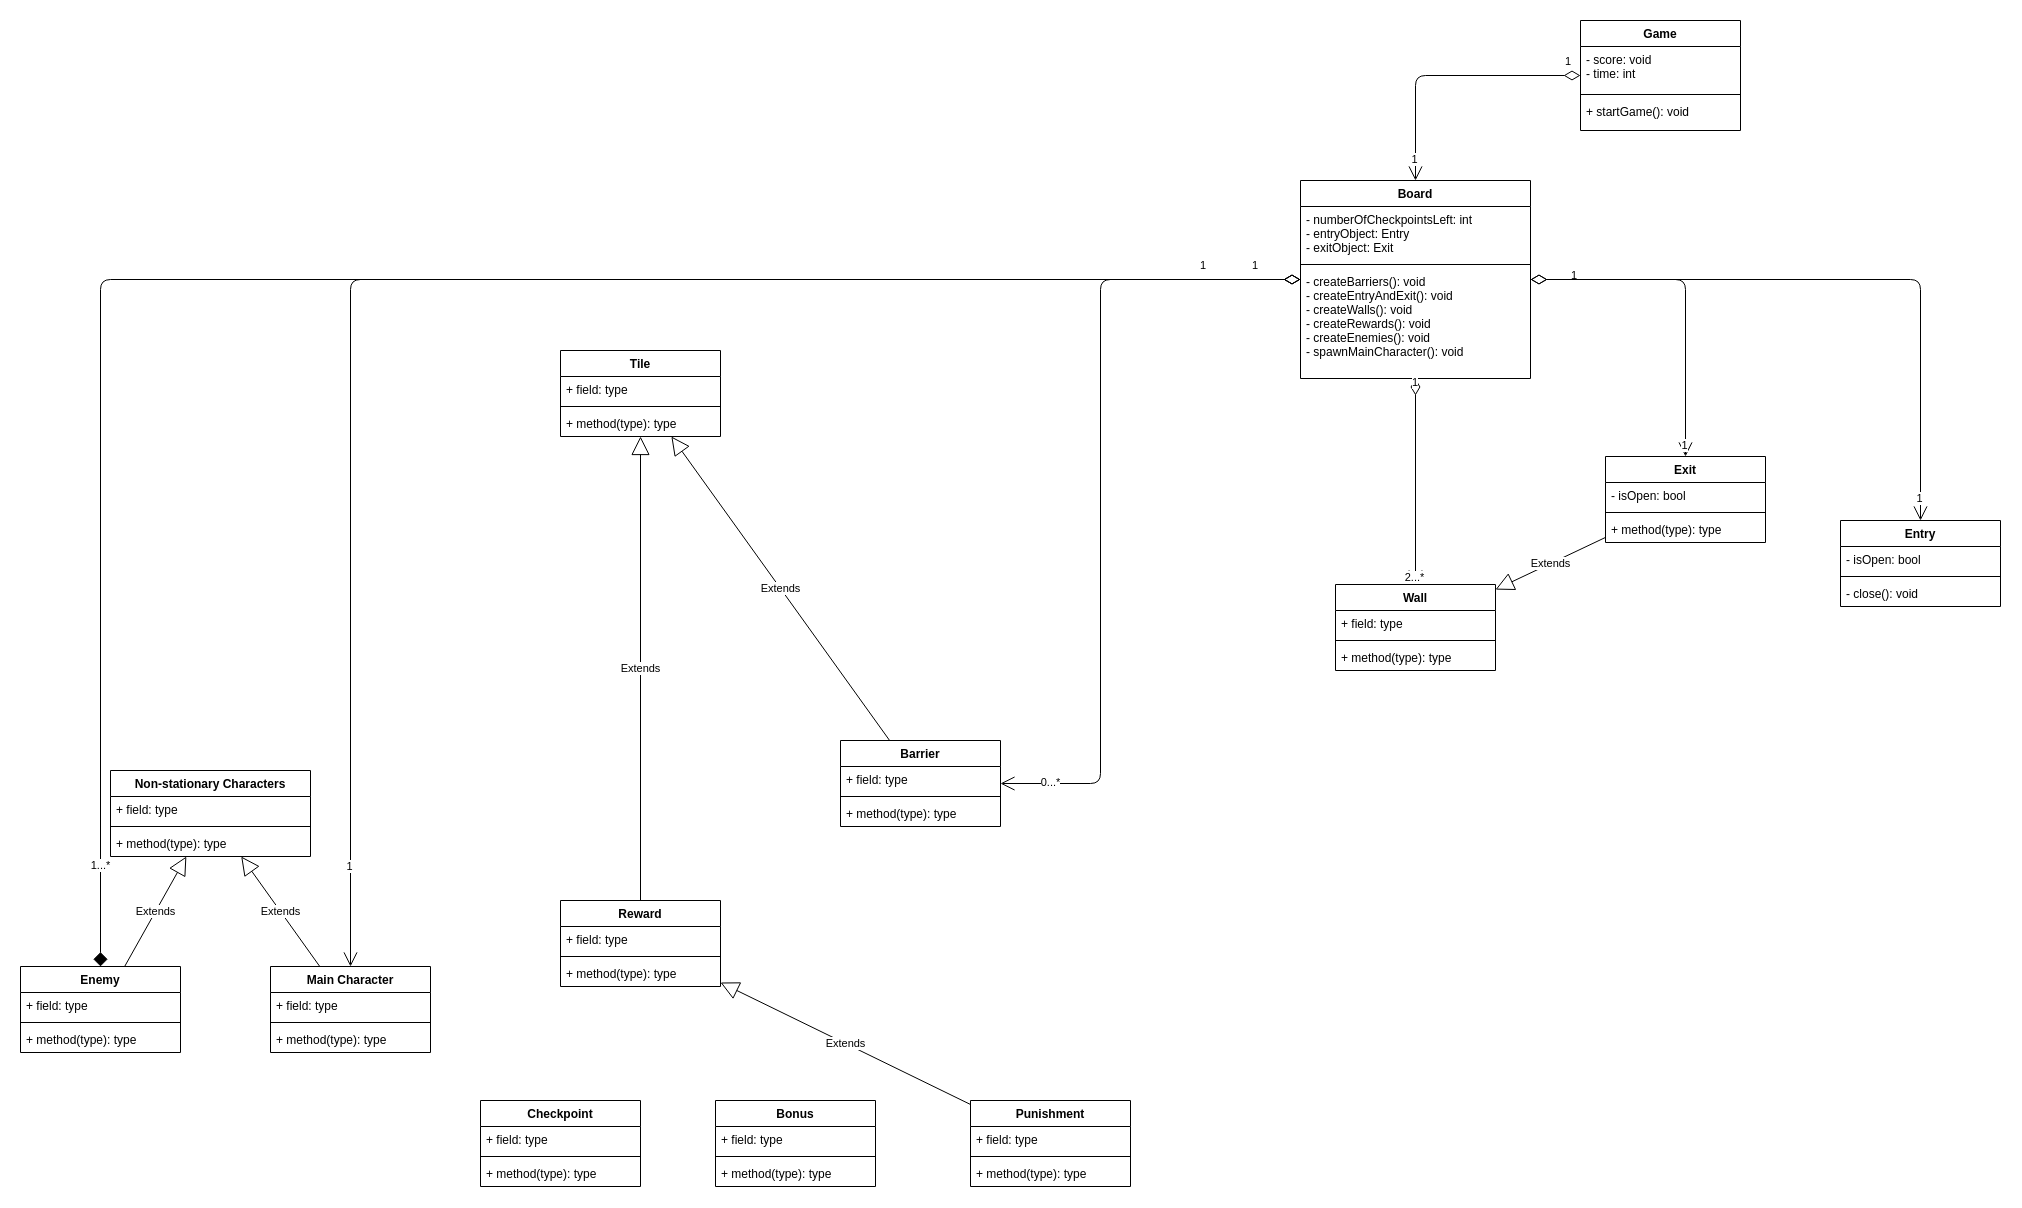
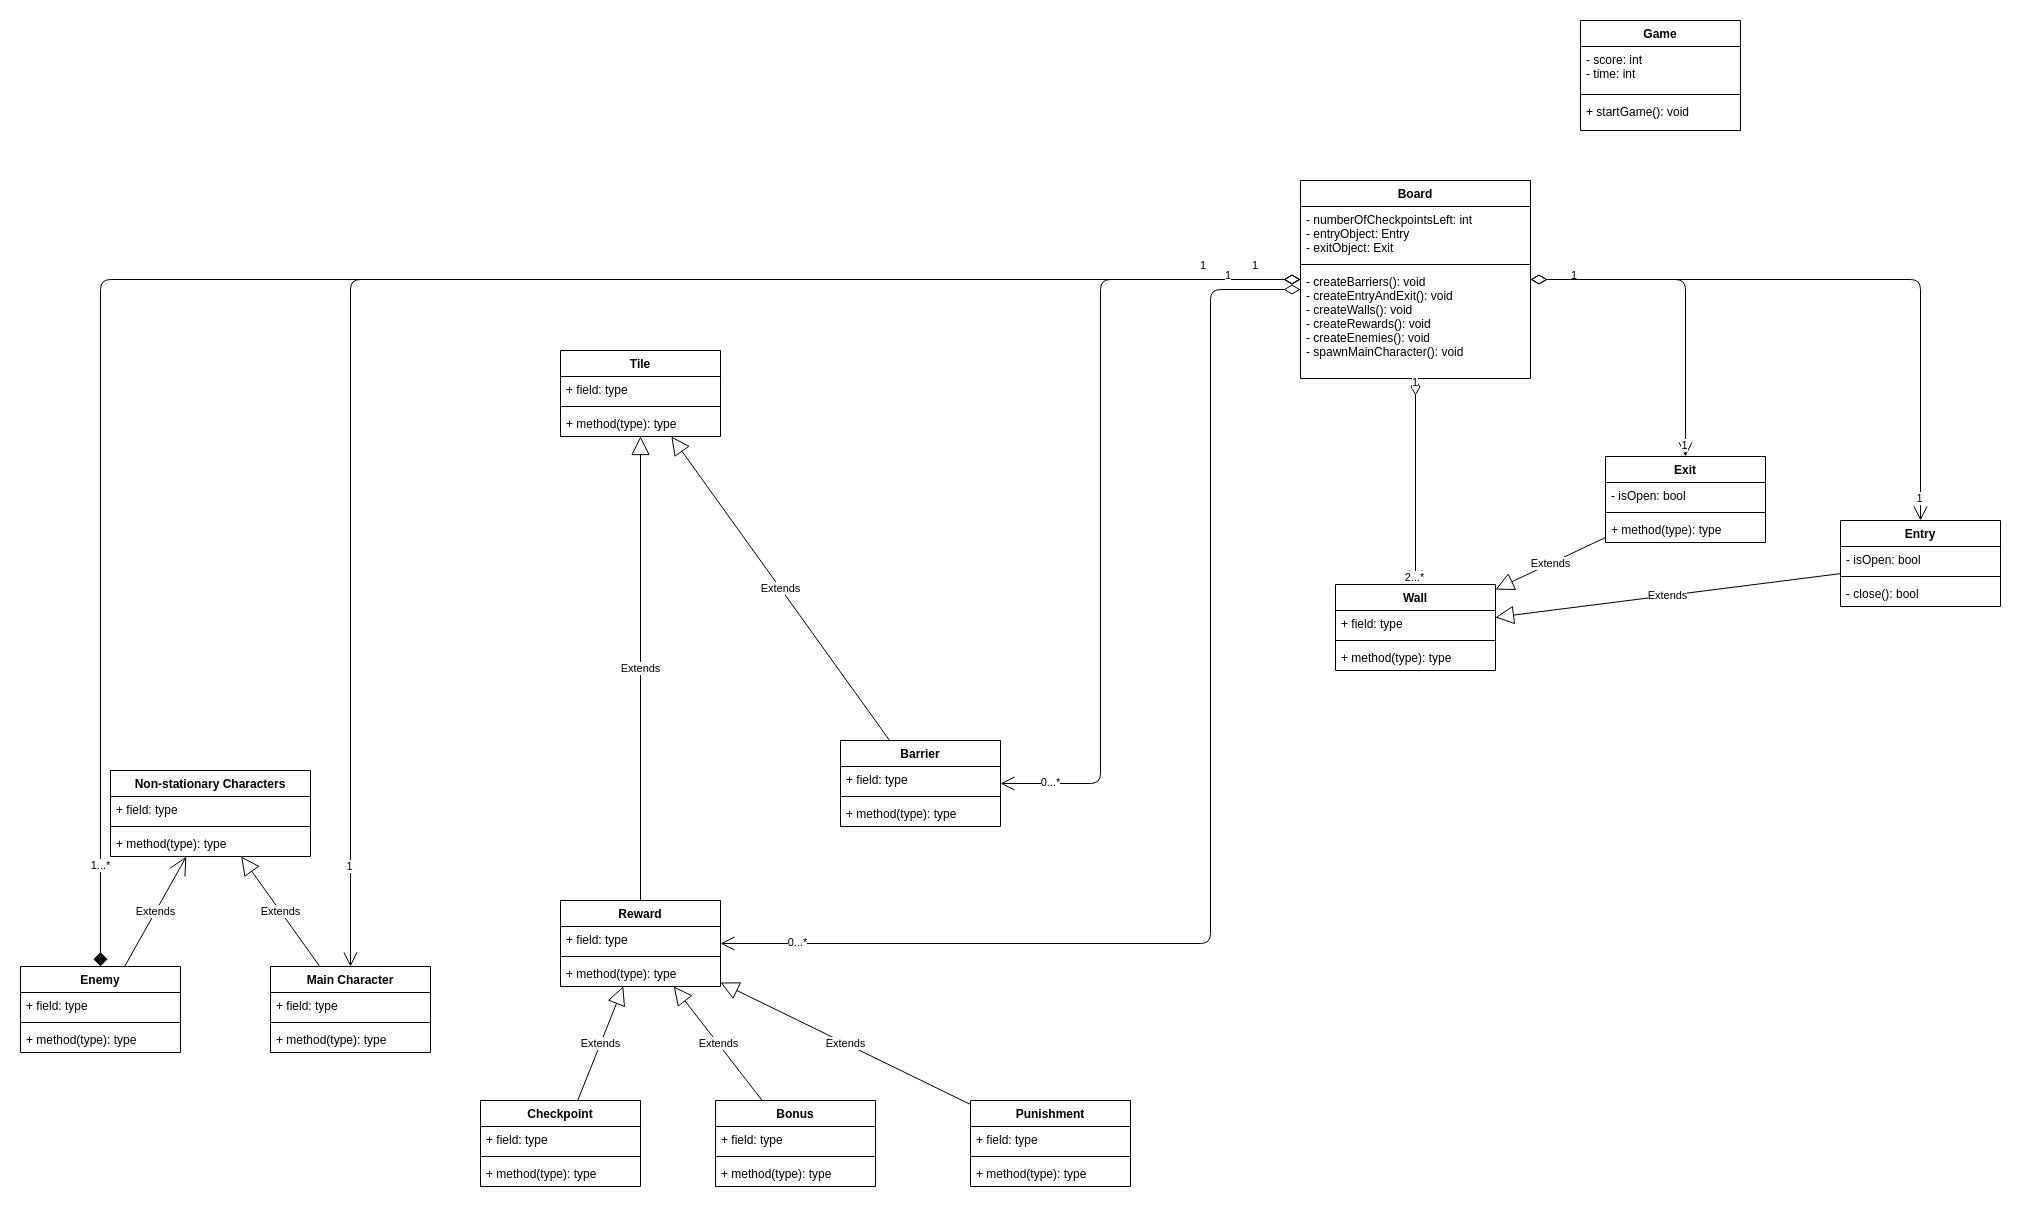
node "- score: void - time: int": label "- score: void - time: int" -> "- score: int - time: int"
edge "Game" -- "Board": removed, labels "1", "1"
node "- close(): void": label "- close(): void" -> "- close(): bool"
edge "Entry" -> "Wall": added, label "Extends"
edge "Board" -- "Reward": added, labels "1", "0...*"
edge "Enemy" -> "Non-stationary Characters": arrowhead block -> open
edge "Bonus" -> "Reward": added, label "Extends"
edge "Checkpoint" -> "Reward": added, label "Extends"
